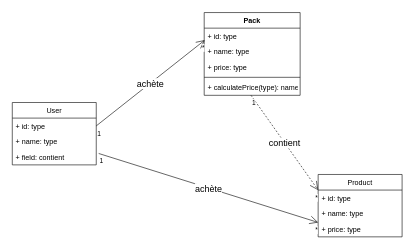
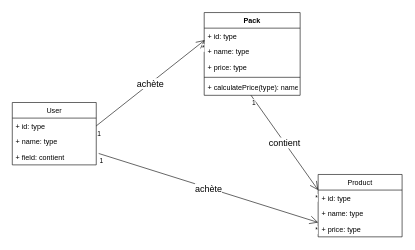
edge "+ calculatePrice(type): name" -> "Product": style dashed -> solid
